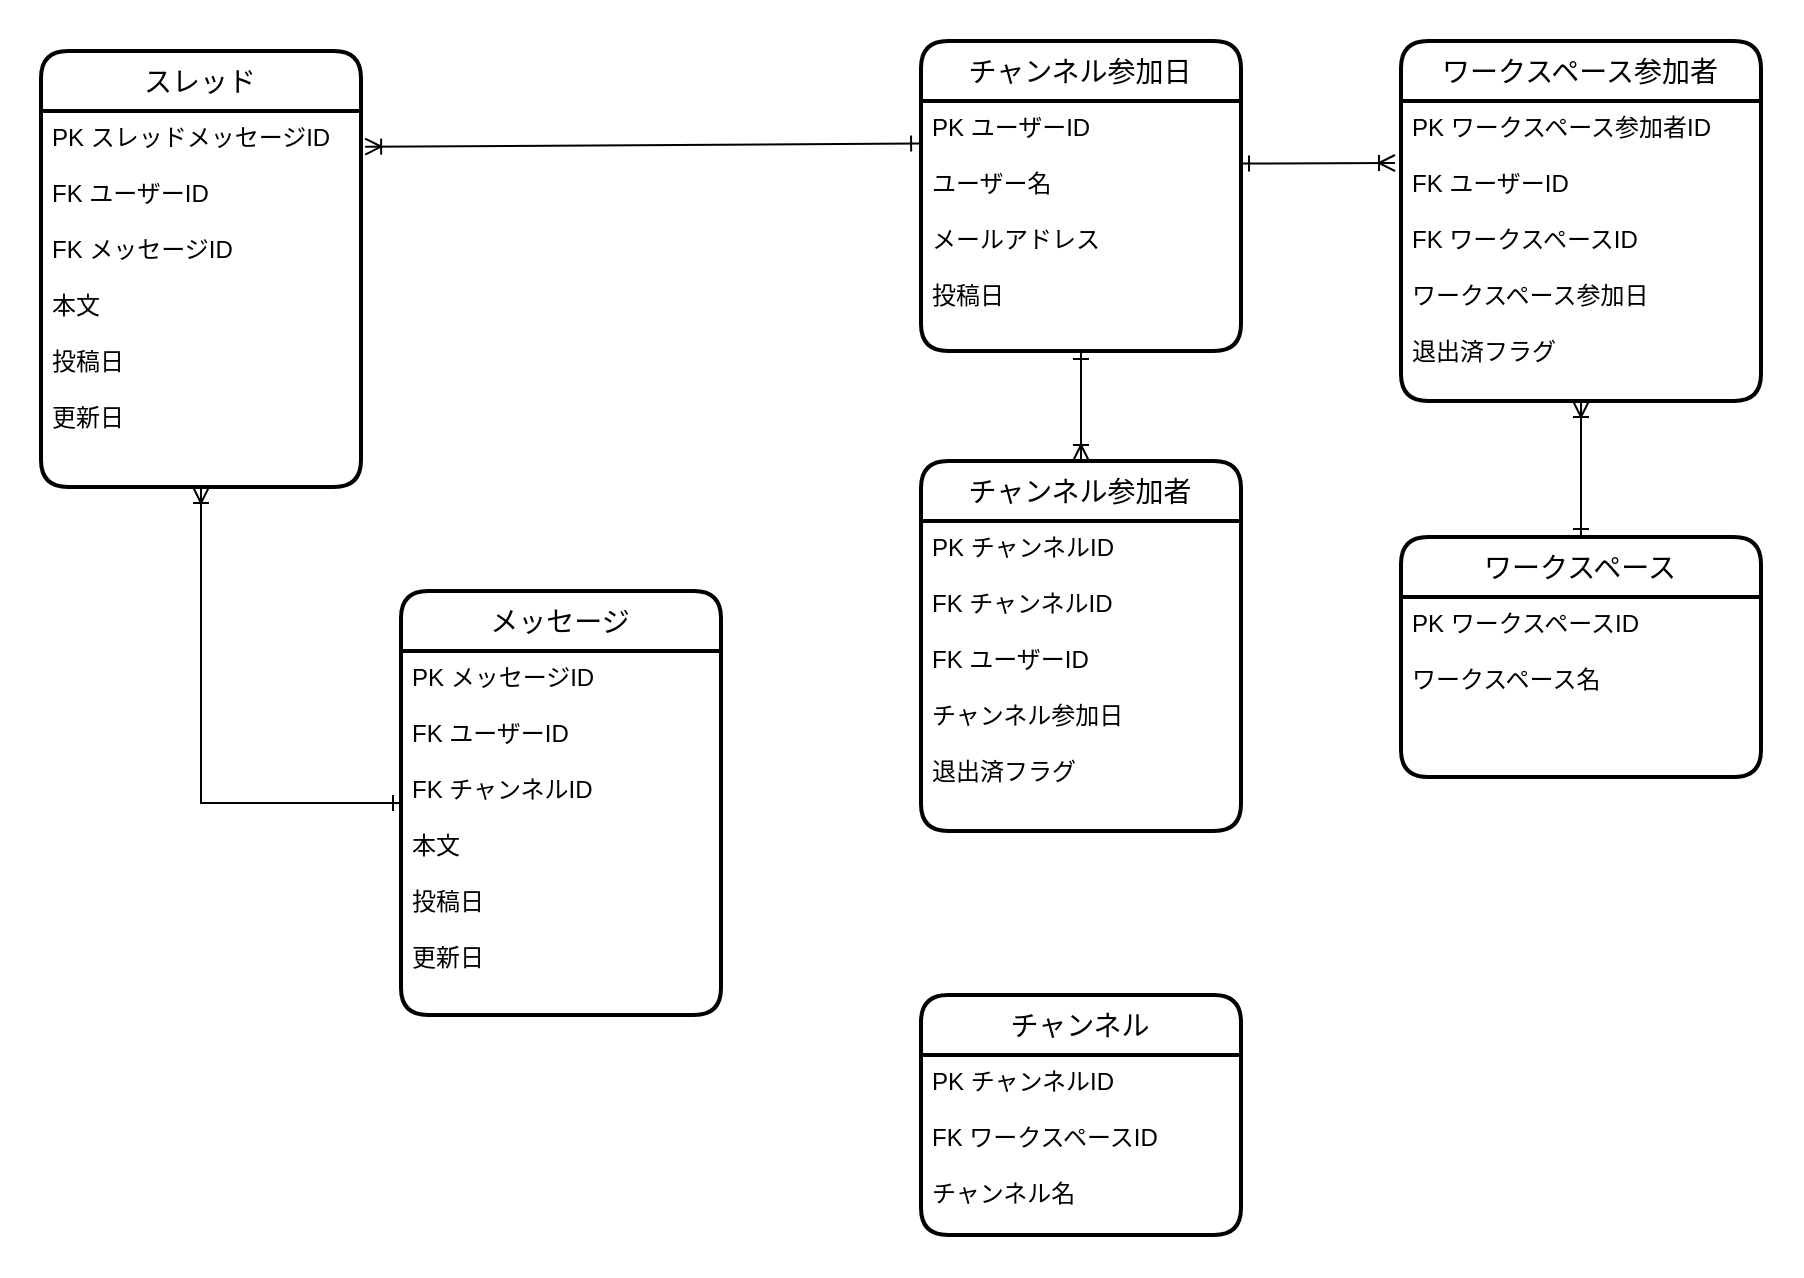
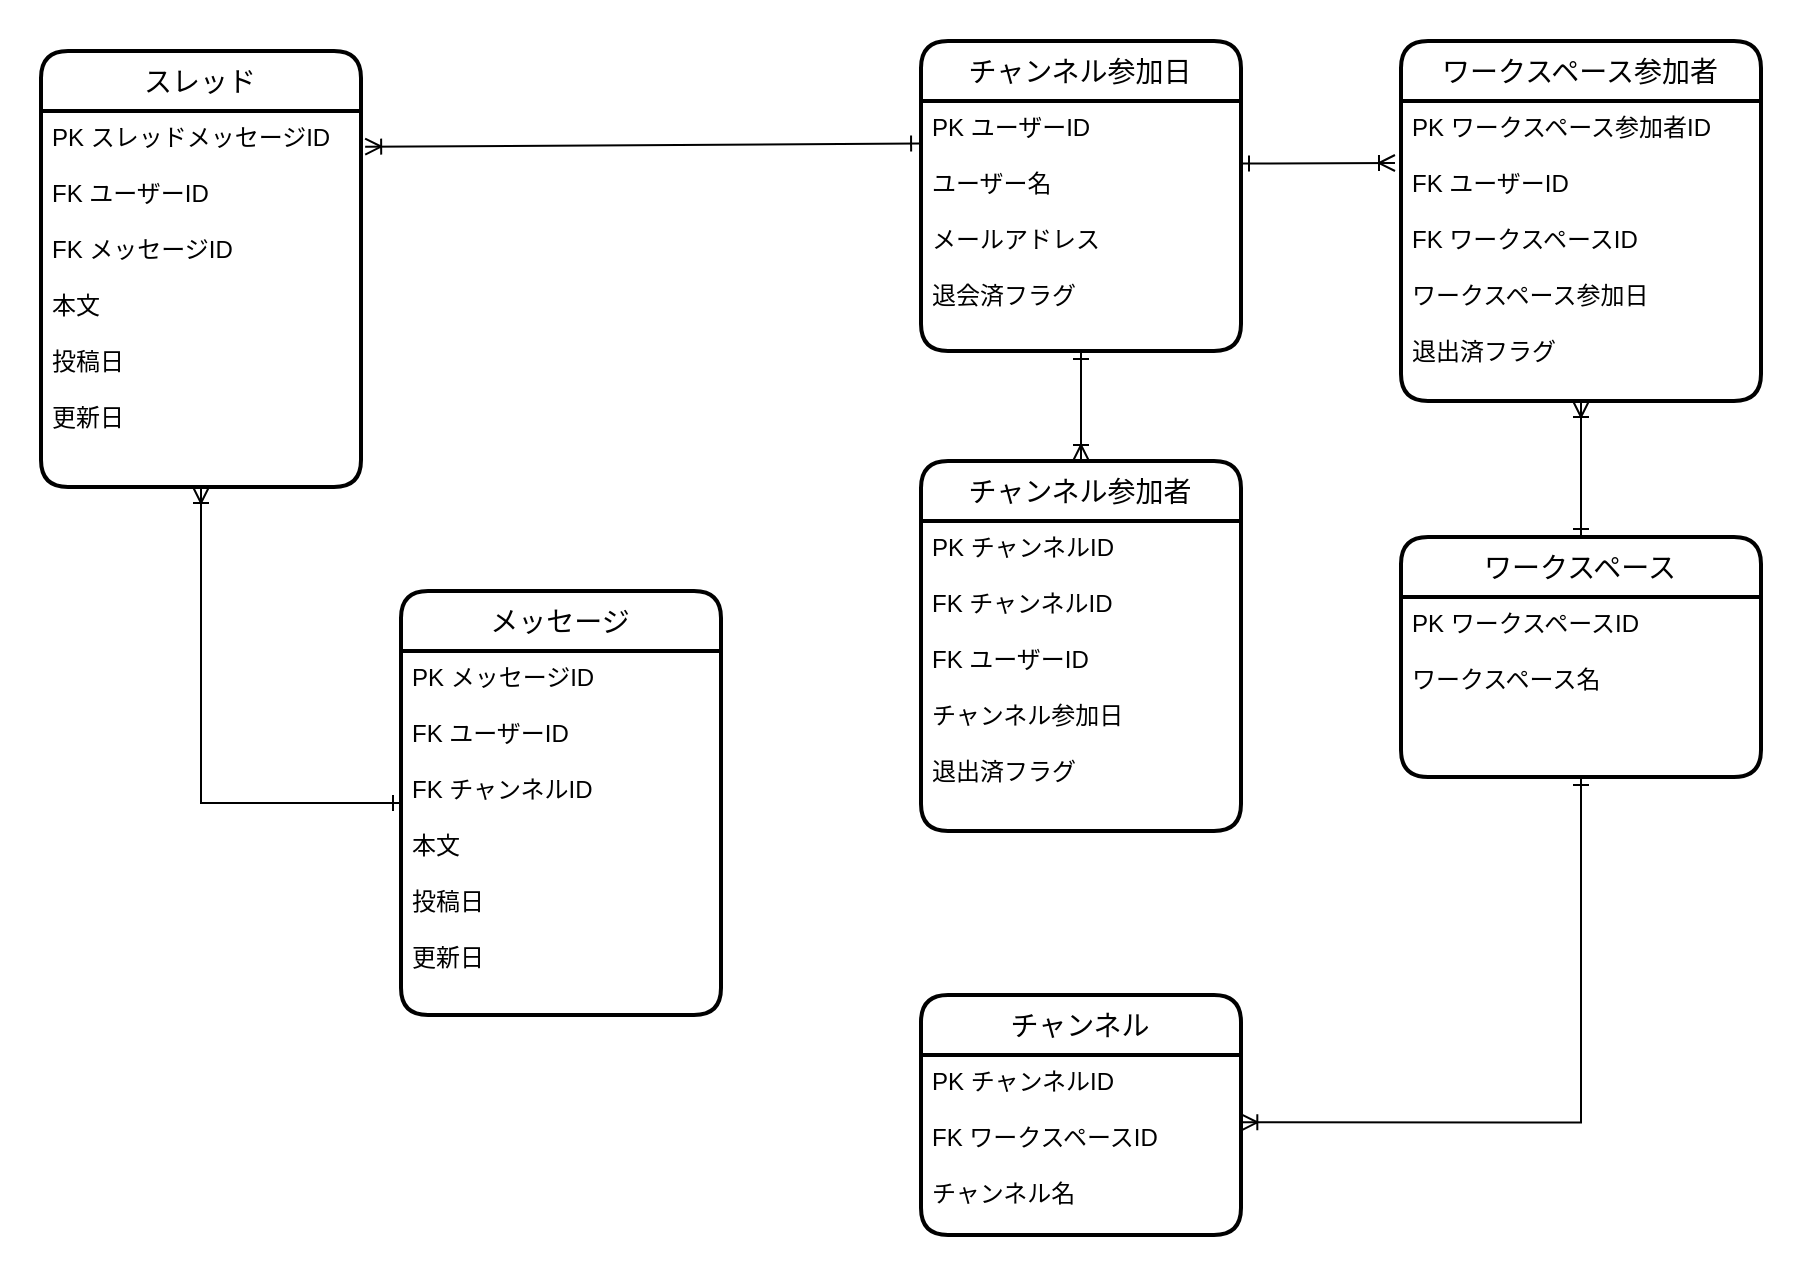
node "PK ユーザーID ユーザー名 メールアドレス 投稿日": label "PK ユーザーID ユーザー名 メールアドレス 投稿日" -> "PK ユーザーID ユーザー名 メールアドレス 退会済フラグ"
edge "ワークスペース" -- "PK チャンネルID FK ワークスペースID チャンネル名": added
